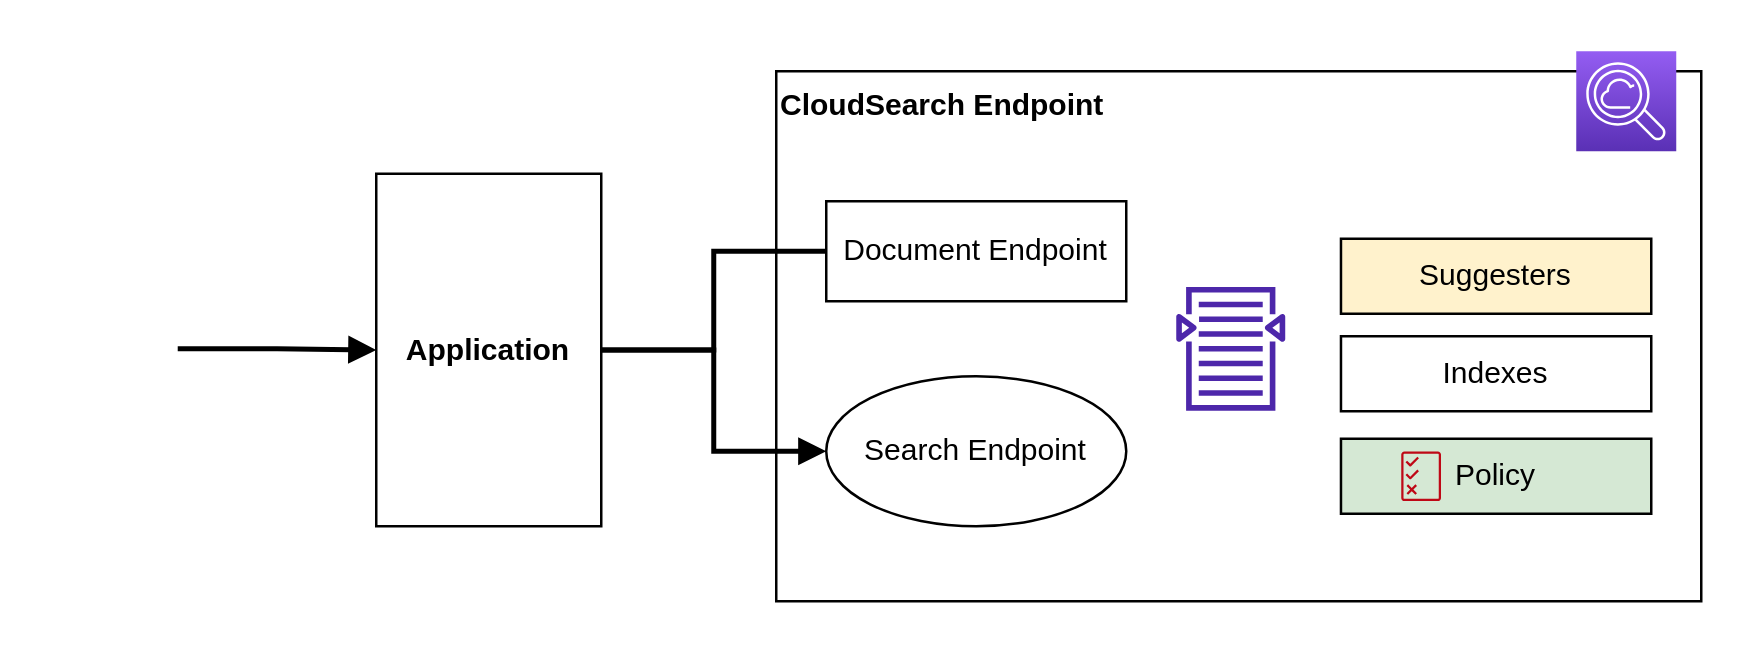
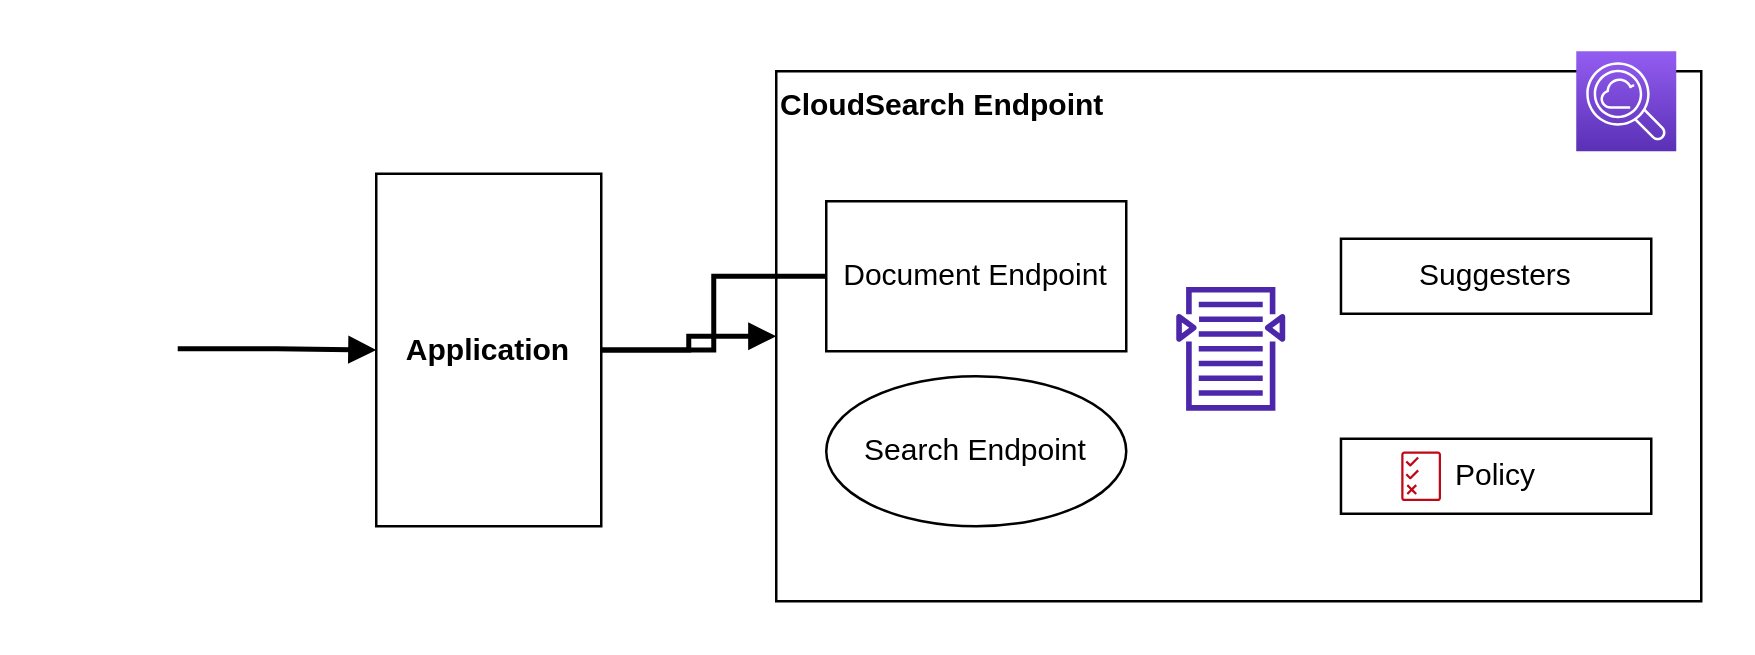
node "Document Endpoint": size 300x100 -> 300x150
node "Suggesters": fillcolor #fff2cc -> #ffffff
node "Indexes": removed
edge "Application" -> "Search Endpoint": now "Application" -> "CloudSearch Endpoint"
node "Policy": fillcolor #d5e8d4 -> #ffffff
